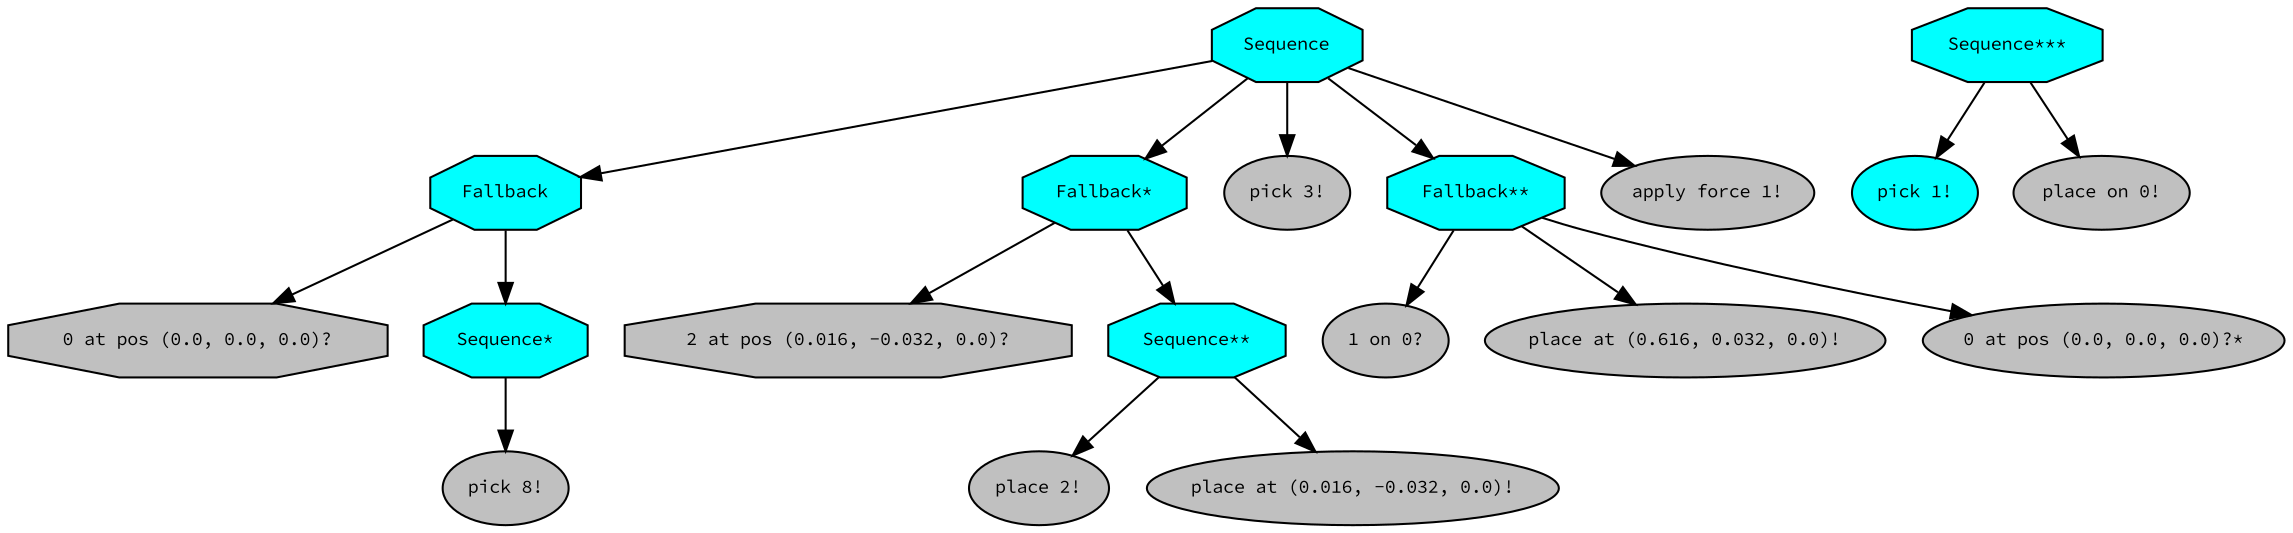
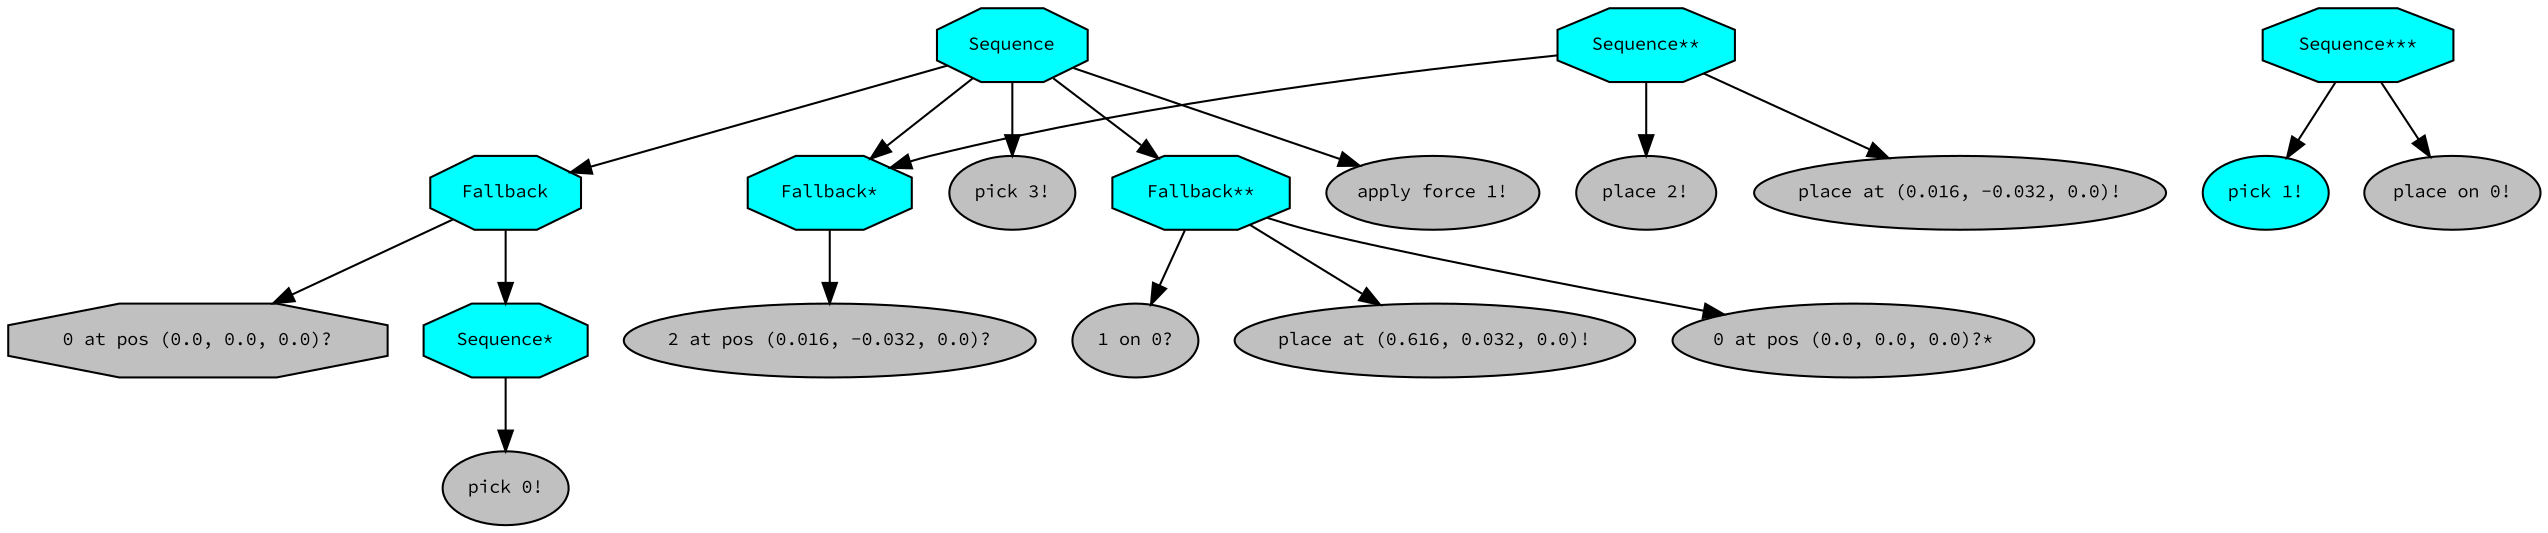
edge "Fallback*" -> "Sequence**": reversed
node "2 at pos (0.016, -0.032, 0.0)?": shape octagon -> ellipse
node "pick 8!": label "pick 8!" -> "pick 0!"
